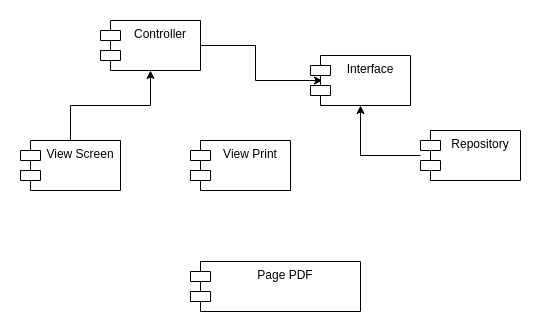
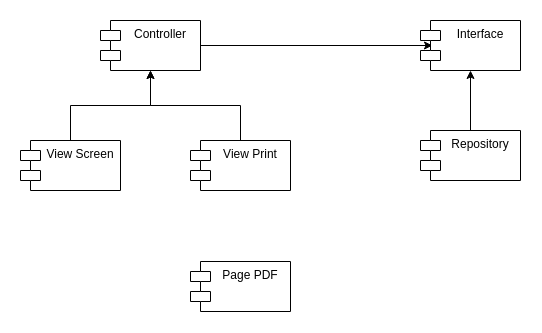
node "Interface": moved (361, 81) -> (471, 46)
edge "View Print" -> "Controller": added
node "Page PDF": size 170x50 -> 100x50
